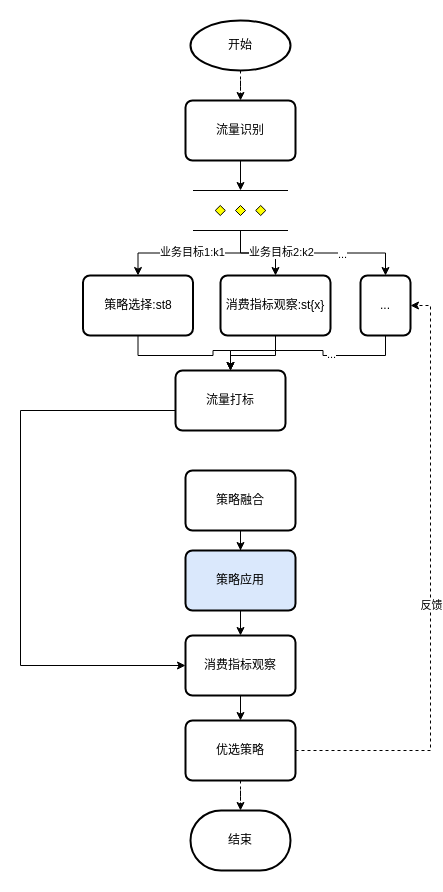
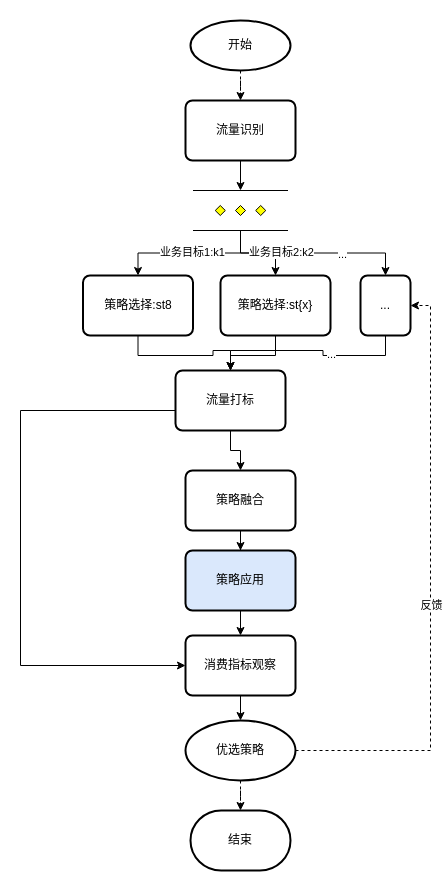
node "消费指标观察:st{x}": label "消费指标观察:st{x}" -> "策略选择:st{x}"
edge "流量打标" -> "策略融合": added
node "优选策略": shape rounded rectangle -> ellipse
